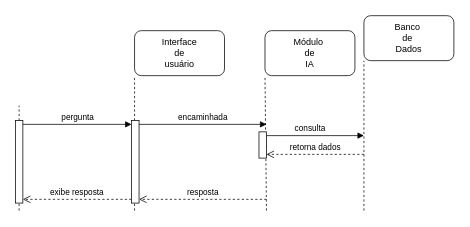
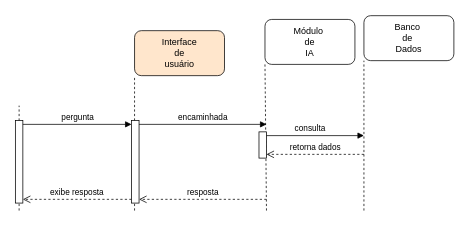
node "Interface de usuário": fillcolor #ffffff -> #ffe6cc
node "Módulo de IA": moved (310, 53) -> (310, 42)
